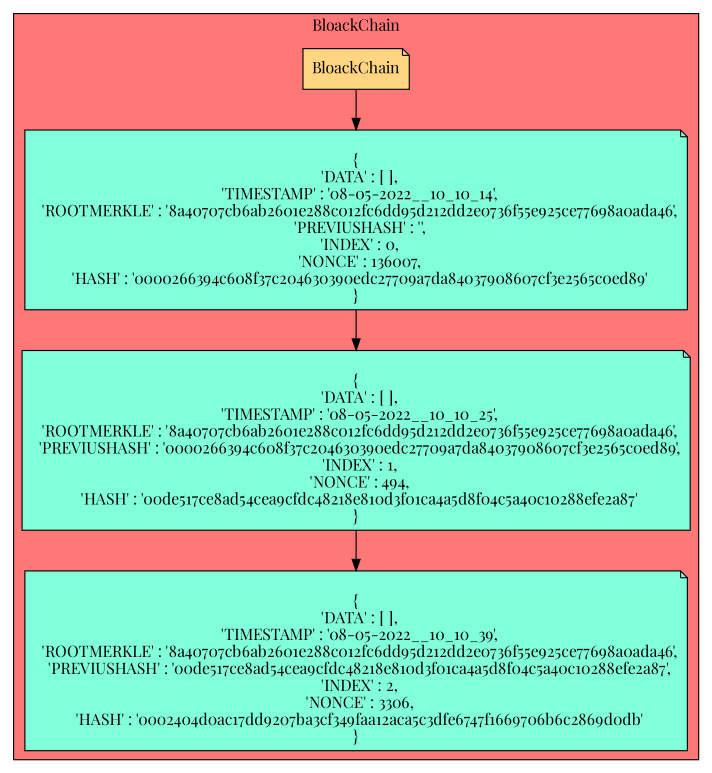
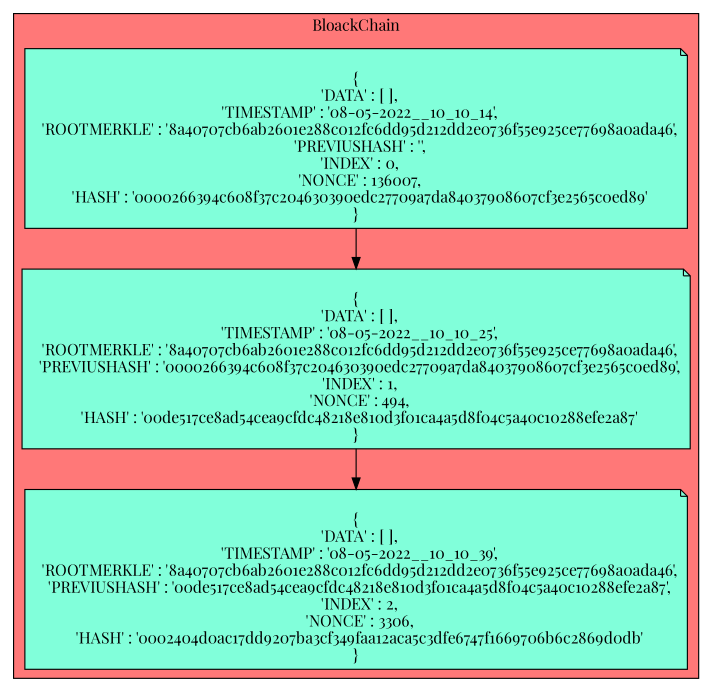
node "BloackChain": removed
